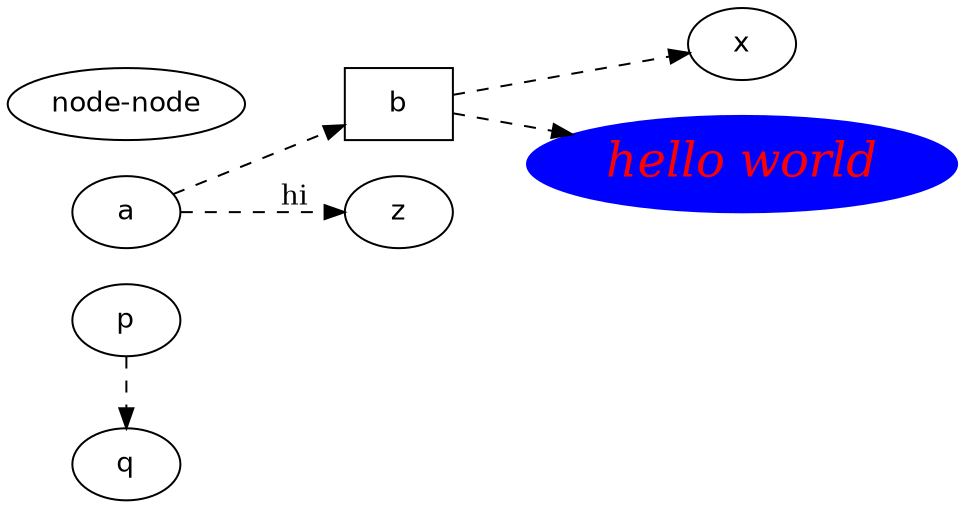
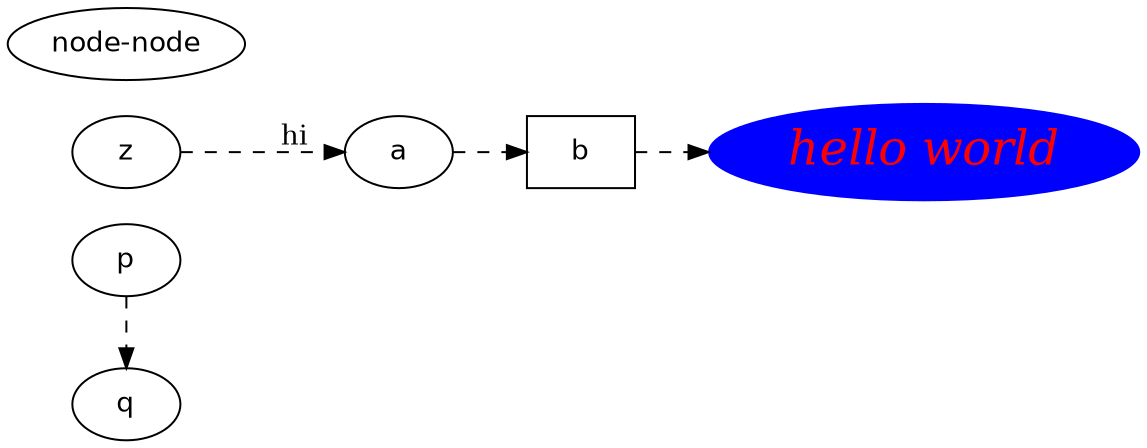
node "x": removed
edge "a" -> "z": reversed
